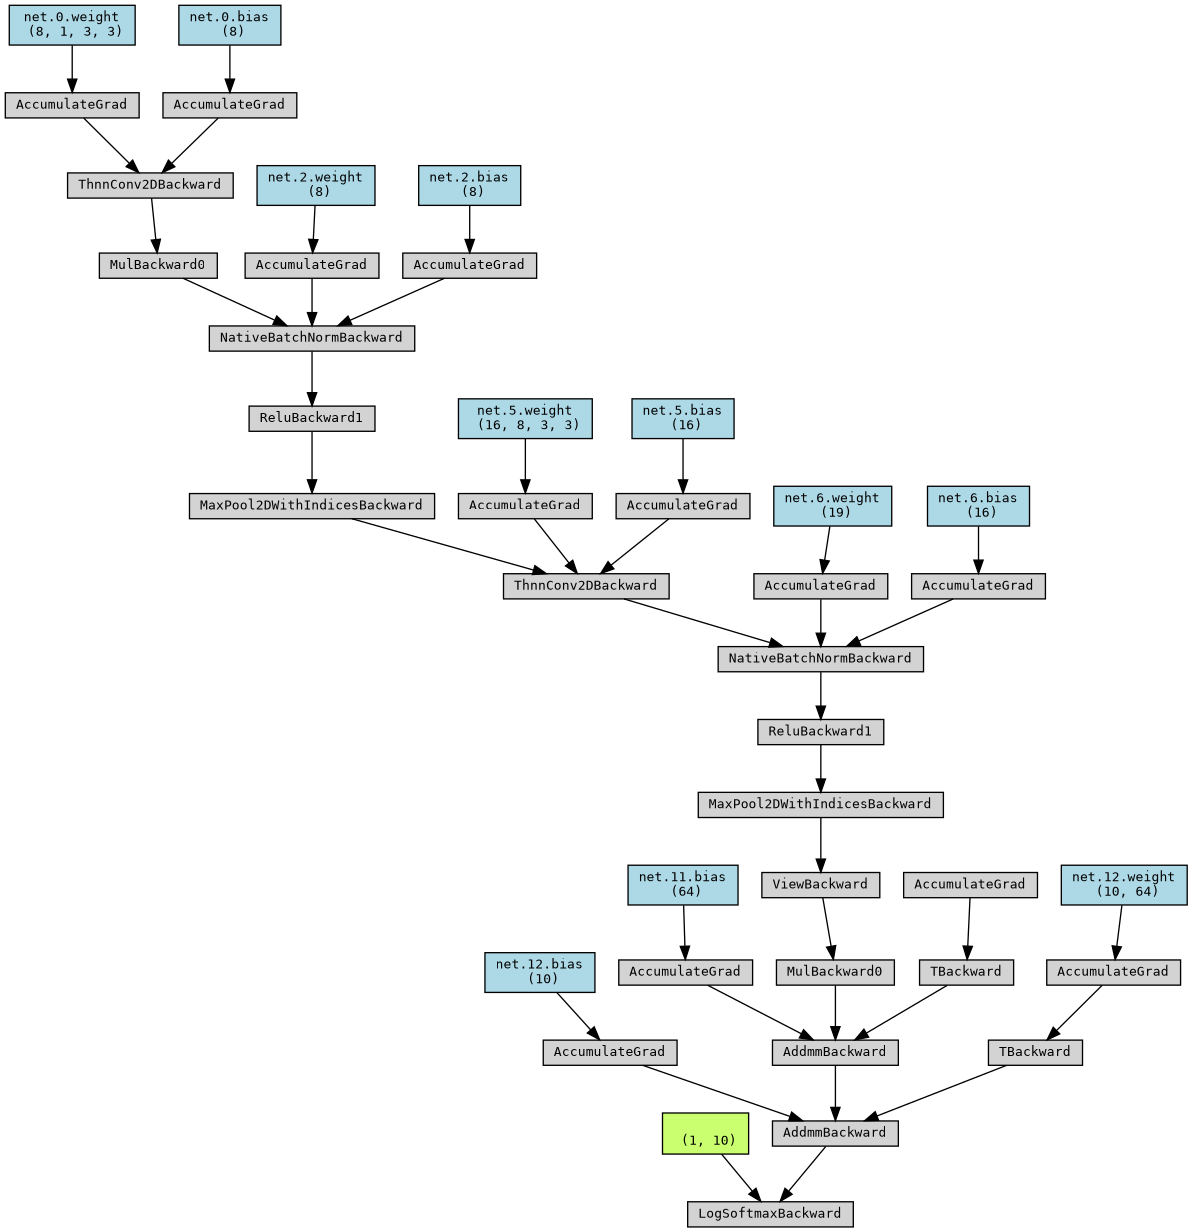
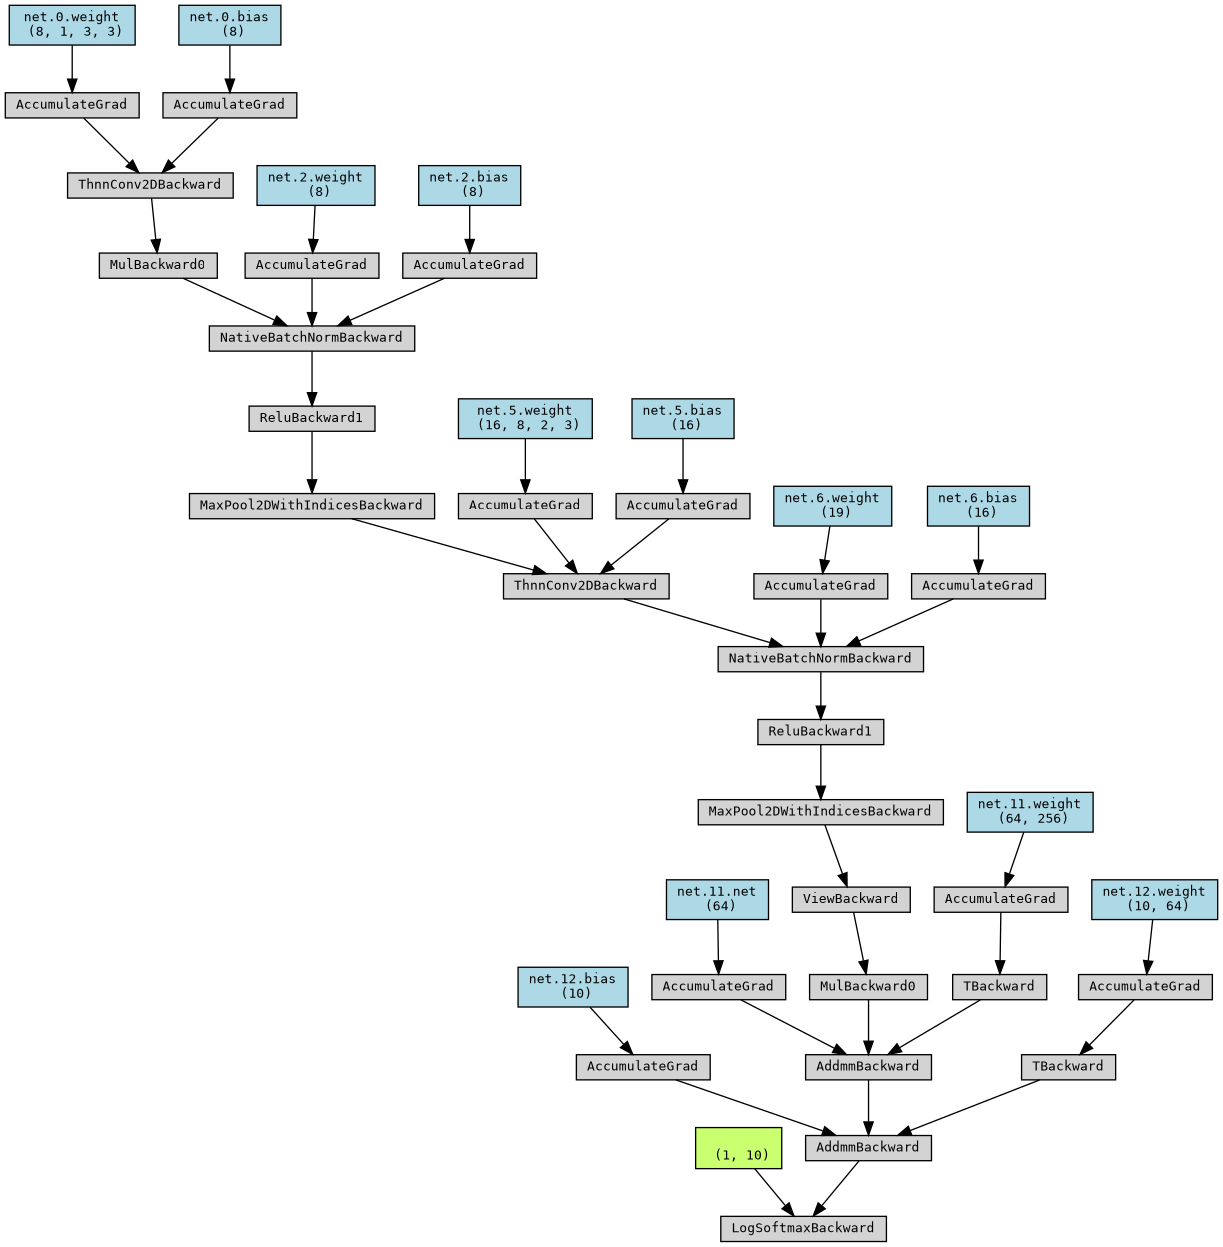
node "net.5.weight (16, 8, 3, 3)": label "net.5.weight (16, 8, 3, 3)" -> "net.5.weight (16, 8, 2, 3)"
node "net.11.weight (64, 256)": added
node "net.11.bias (64)": label "net.11.bias (64)" -> "net.11.net (64)"
